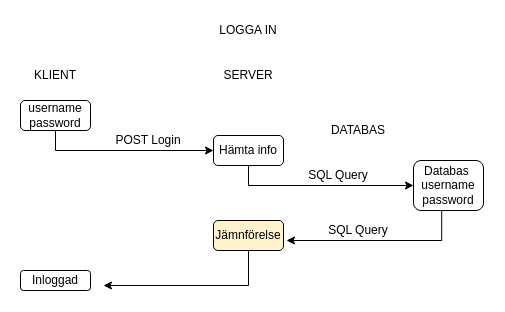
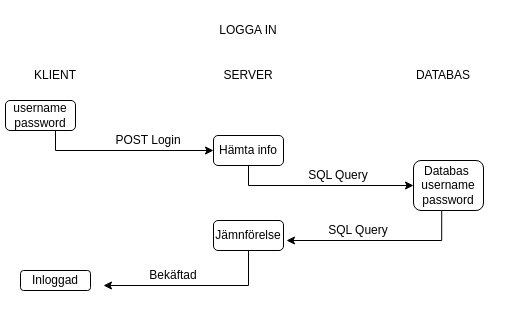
node "username password": moved (56, 116) -> (41, 116)
node "DATABAS": moved (359, 131) -> (444, 76)
node "Jämnförelse": fillcolor #fff2cc -> #ffffff
node "Bekäftad": added
